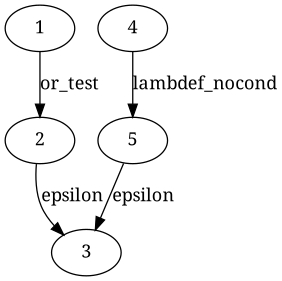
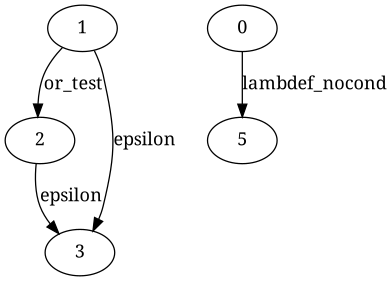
node "4": label "4" -> "0"
edge "5" -> "3": now "1" -> "3"
